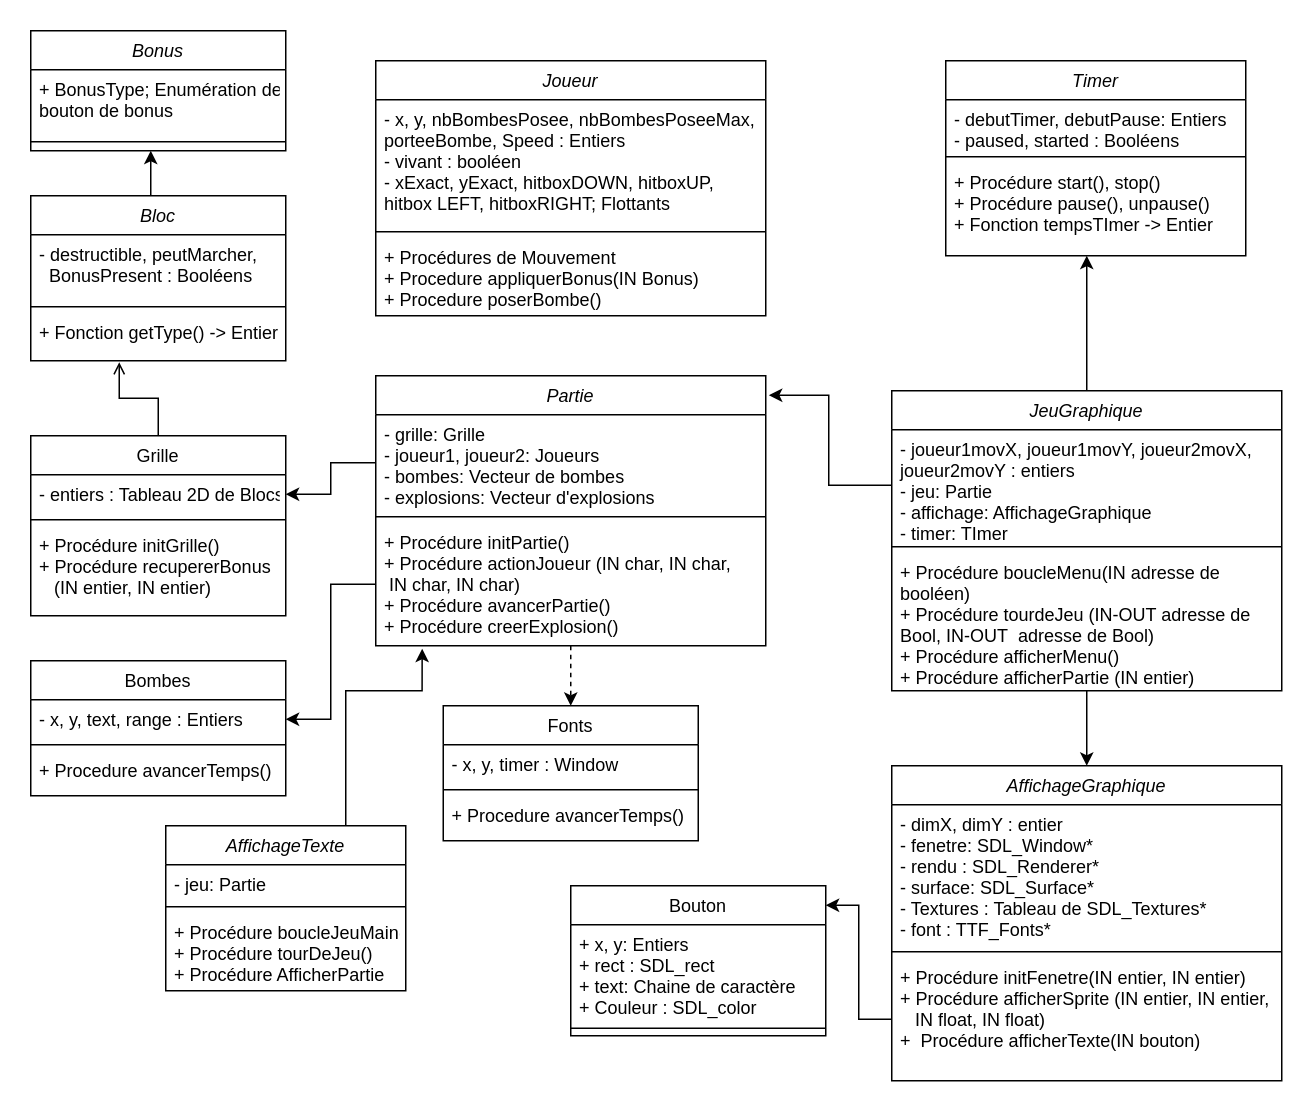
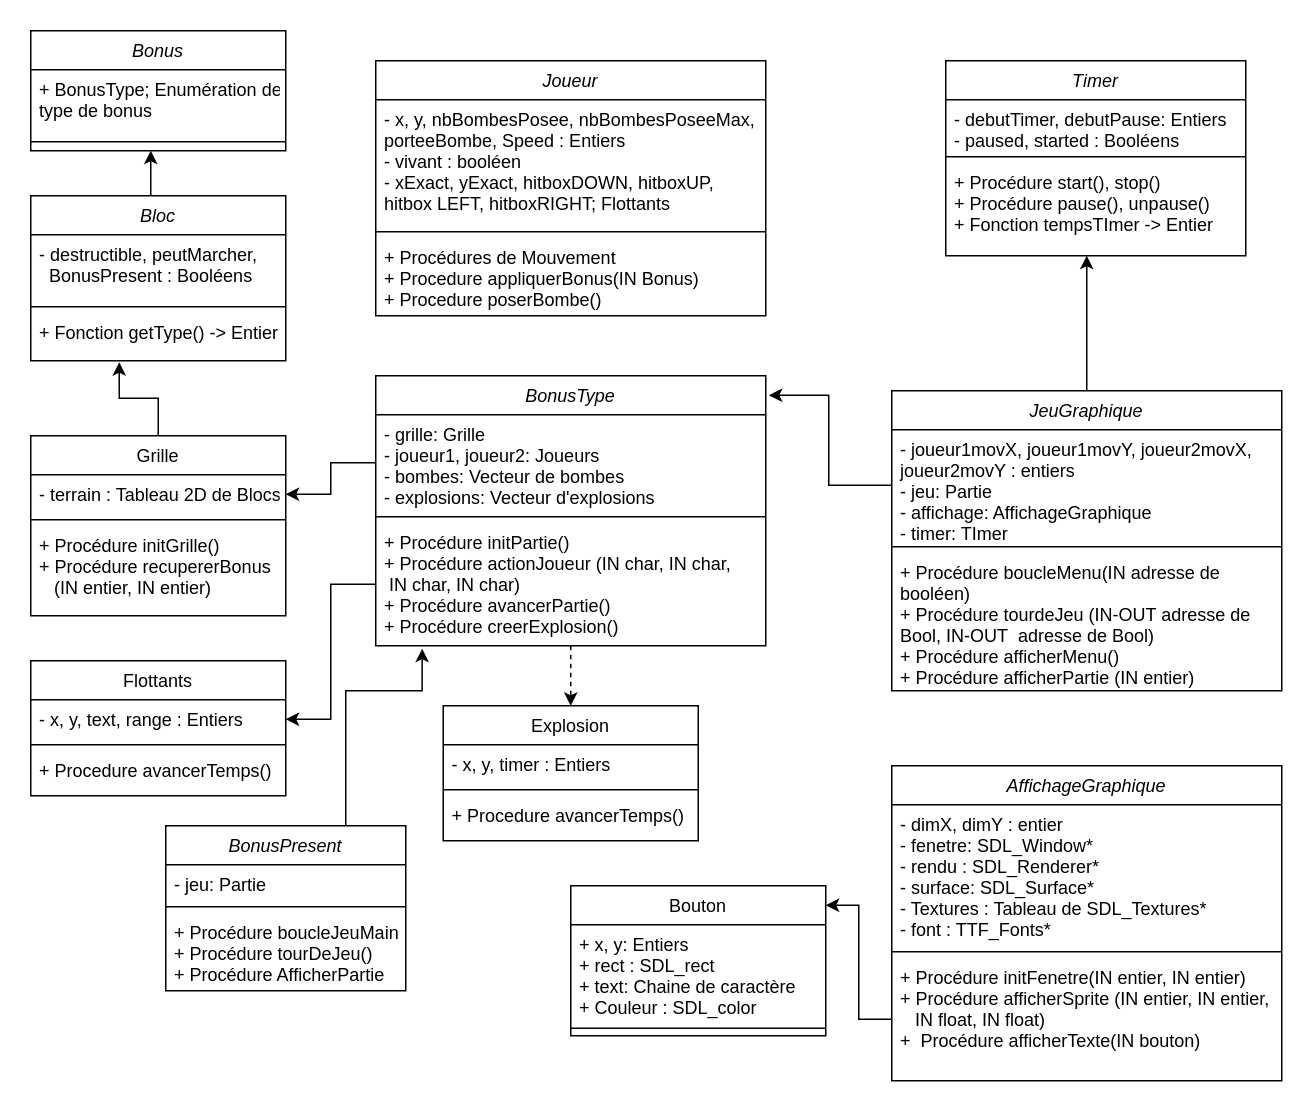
node "+ BonusType; Enumération de bouton de bonus": label "+ BonusType; Enumération de bouton de bonus" -> "+ BonusType; Enumération de type de bonus"
edge "Grille" -> "+ Fonction getType() -> Entier": arrowhead open -> classic
node "Partie": label "Partie" -> "BonusType"
node "- entiers : Tableau 2D de Blocs": label "- entiers : Tableau 2D de Blocs" -> "- terrain : Tableau 2D de Blocs"
node "Bombes": label "Bombes" -> "Flottants"
edge "JeuGraphique" -> "AffichageGraphique": removed
node "Fonts": label "Fonts" -> "Explosion"
node "- x, y, timer : Window": label "- x, y, timer : Window" -> "- x, y, timer : Entiers"
node "AffichageTexte": label "AffichageTexte" -> "BonusPresent"
